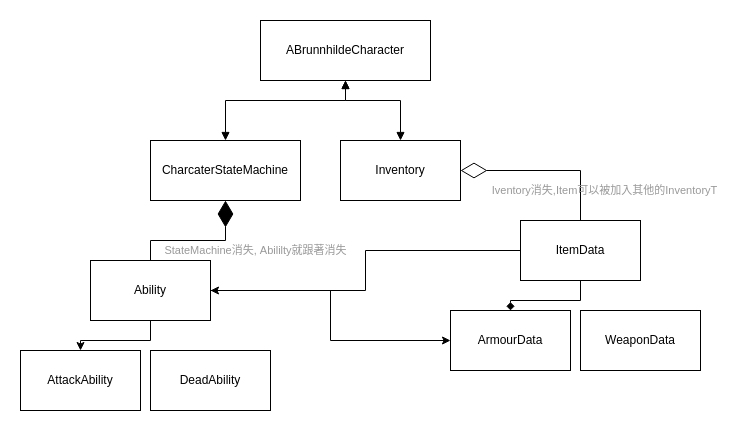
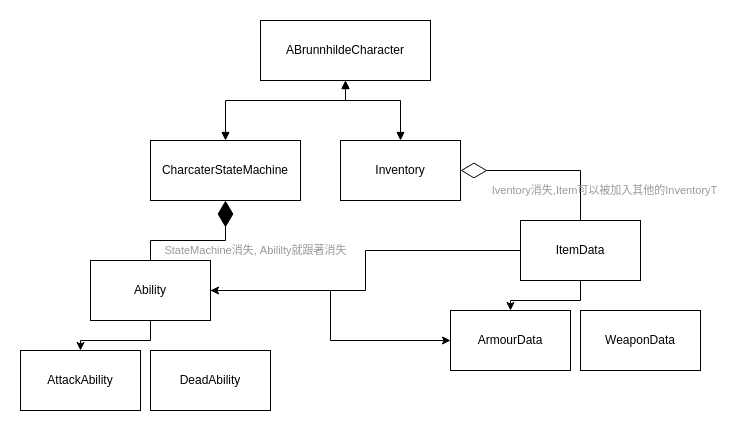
edge "ItemData" -> "ArmourData": arrowhead diamond -> classic
